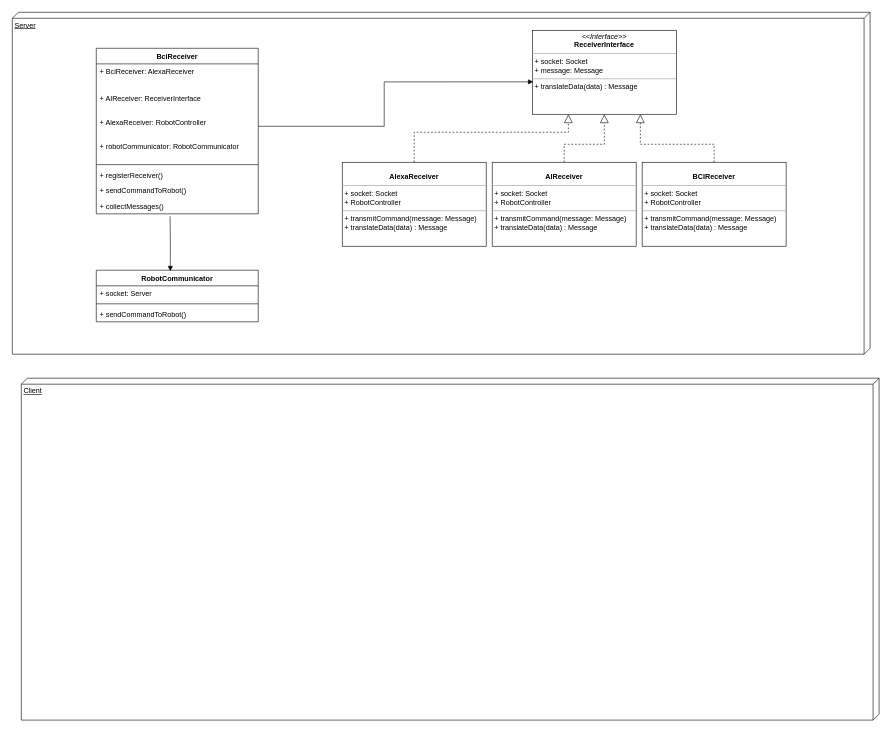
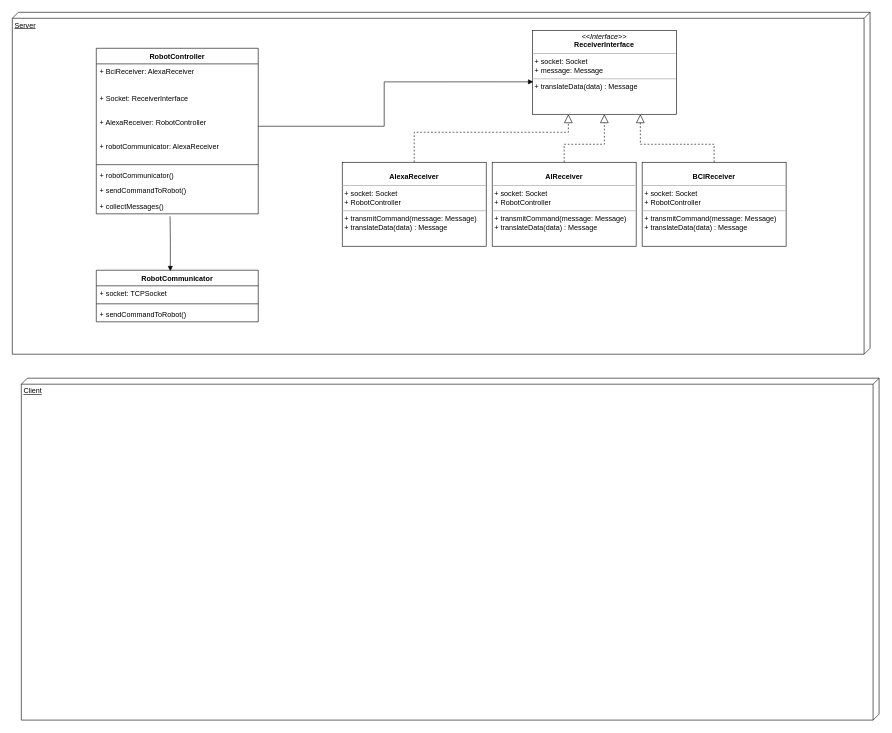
node "BciReceiver": label "BciReceiver" -> "RobotController"
node "+ AIReceiver: ReceiverInterface": label "+ AIReceiver: ReceiverInterface" -> "+ Socket: ReceiverInterface"
node "+ robotCommunicator: RobotCommunicator": label "+ robotCommunicator: RobotCommunicator" -> "+ robotCommunicator: AlexaReceiver"
node "+ registerReceiver()": label "+ registerReceiver()" -> "+ robotCommunicator()"
node "+ socket: Server": label "+ socket: Server" -> "+ socket: TCPSocket"
